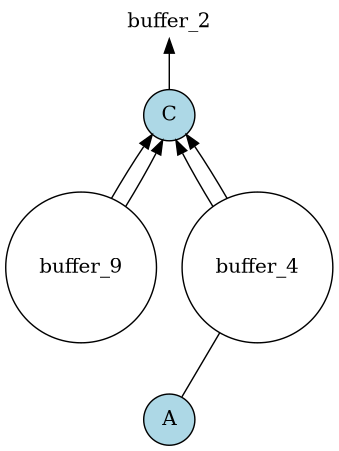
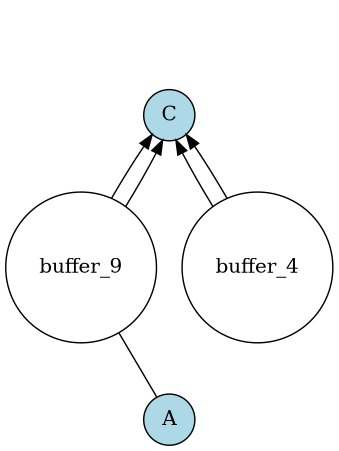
node "buffer_2": removed
edge "buffer_4" -- "A": now "buffer_9" -- "A"
